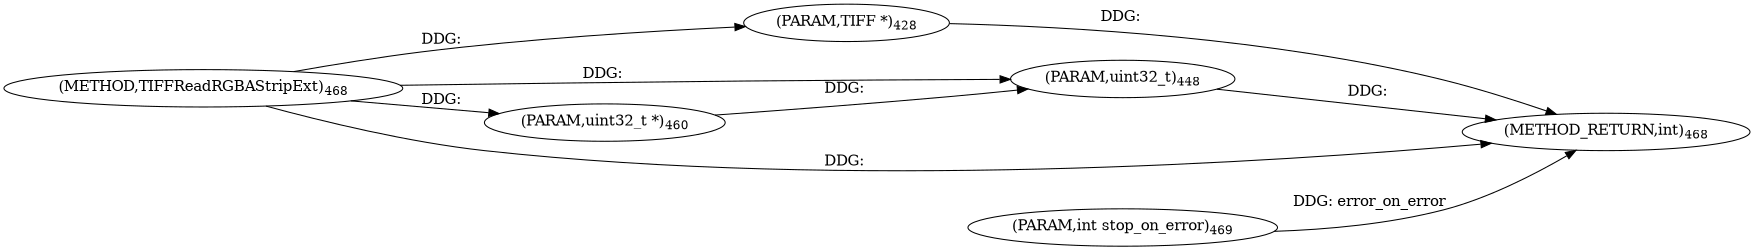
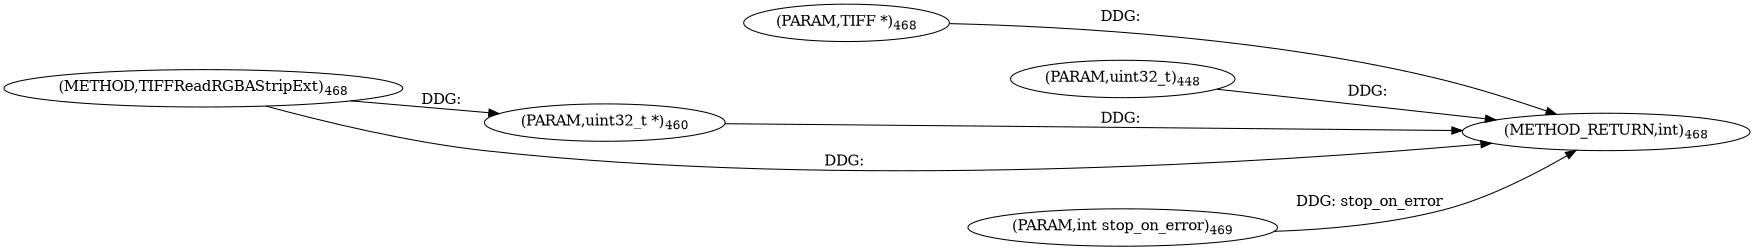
node "(PARAM,TIFF *)": text "428" -> "468"
edge "(METHOD,TIFFReadRGBAStripExt)" -> "(PARAM,TIFF *)": removed, label "DDG:"
edge "(METHOD,TIFFReadRGBAStripExt)" -> "(PARAM,uint32_t)": removed, label "DDG:"
edge "(PARAM,uint32_t *)" -> "(PARAM,uint32_t)": now "(PARAM,uint32_t *)" -> "(METHOD_RETURN,int)"
edge "(PARAM,int stop_on_error)" -> "(METHOD_RETURN,int)": label "DDG: error_on_error" -> "DDG: stop_on_error"
